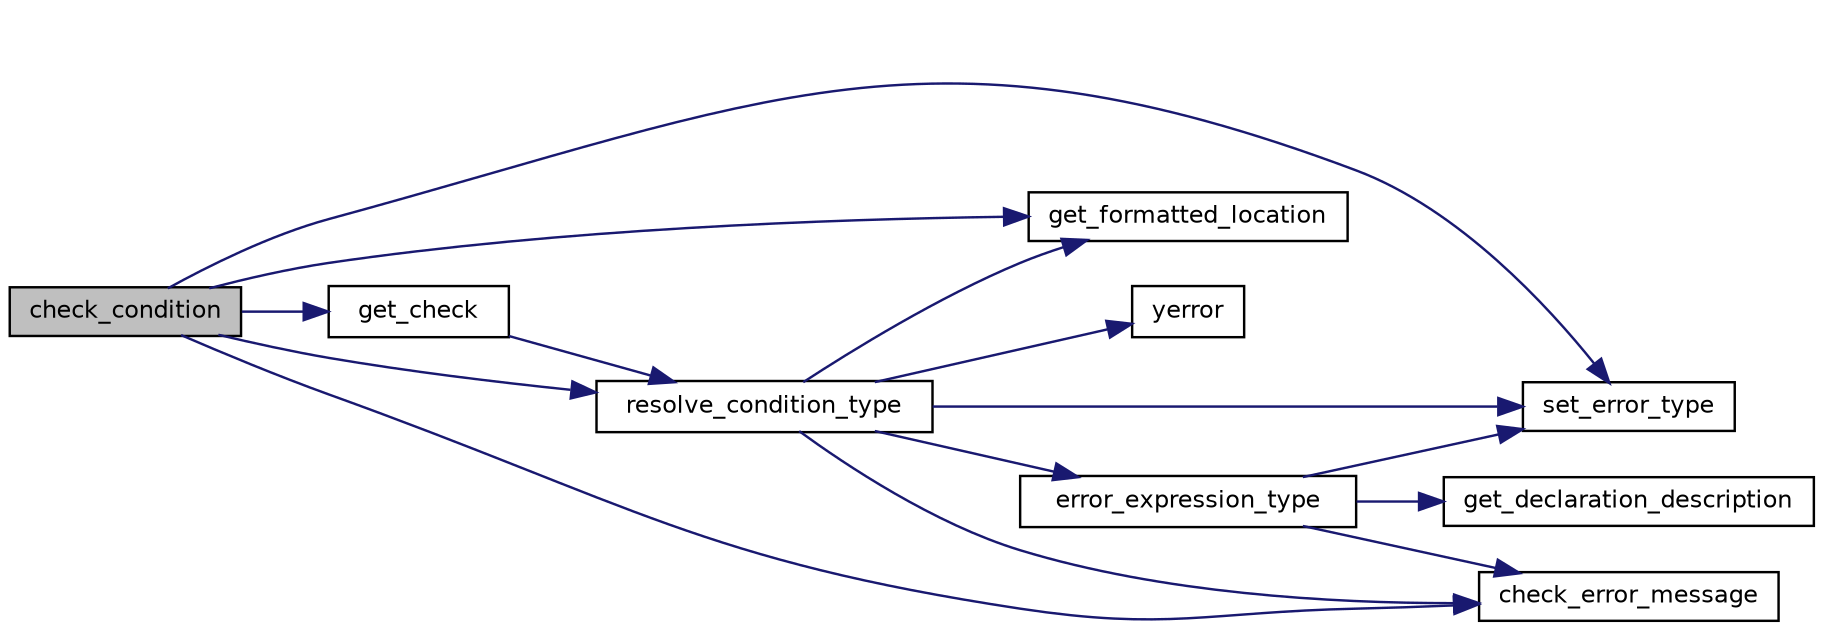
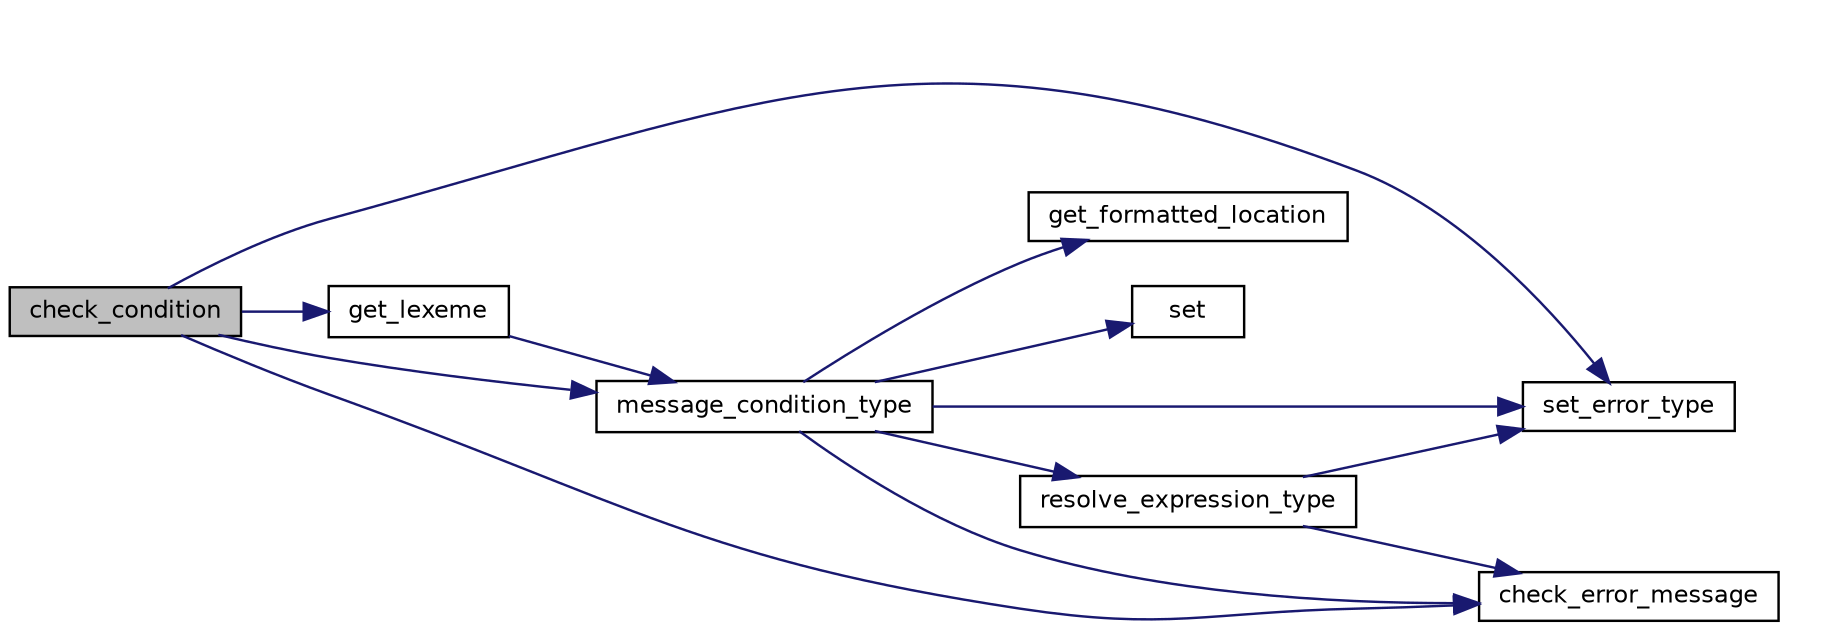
edge "check_condition" -> "get_formatted_location": removed
node "get_check": label "get_check" -> "get_lexeme"
node "yerror": label "yerror" -> "set"
node "resolve_condition_type": label "resolve_condition_type" -> "message_condition_type"
node "error_expression_type": label "error_expression_type" -> "resolve_expression_type"
node "get_declaration_description": removed
